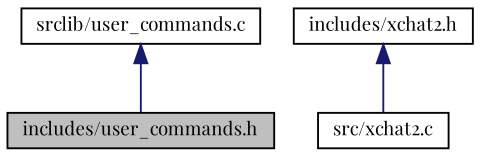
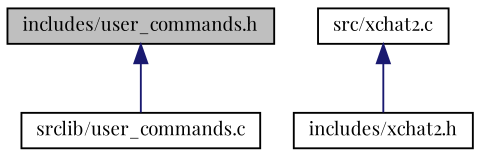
edge "includes/user_commands.h" -> "srclib/user_commands.c": reversed
edge "src/xchat2.c" -> "includes/xchat2.h": reversed
